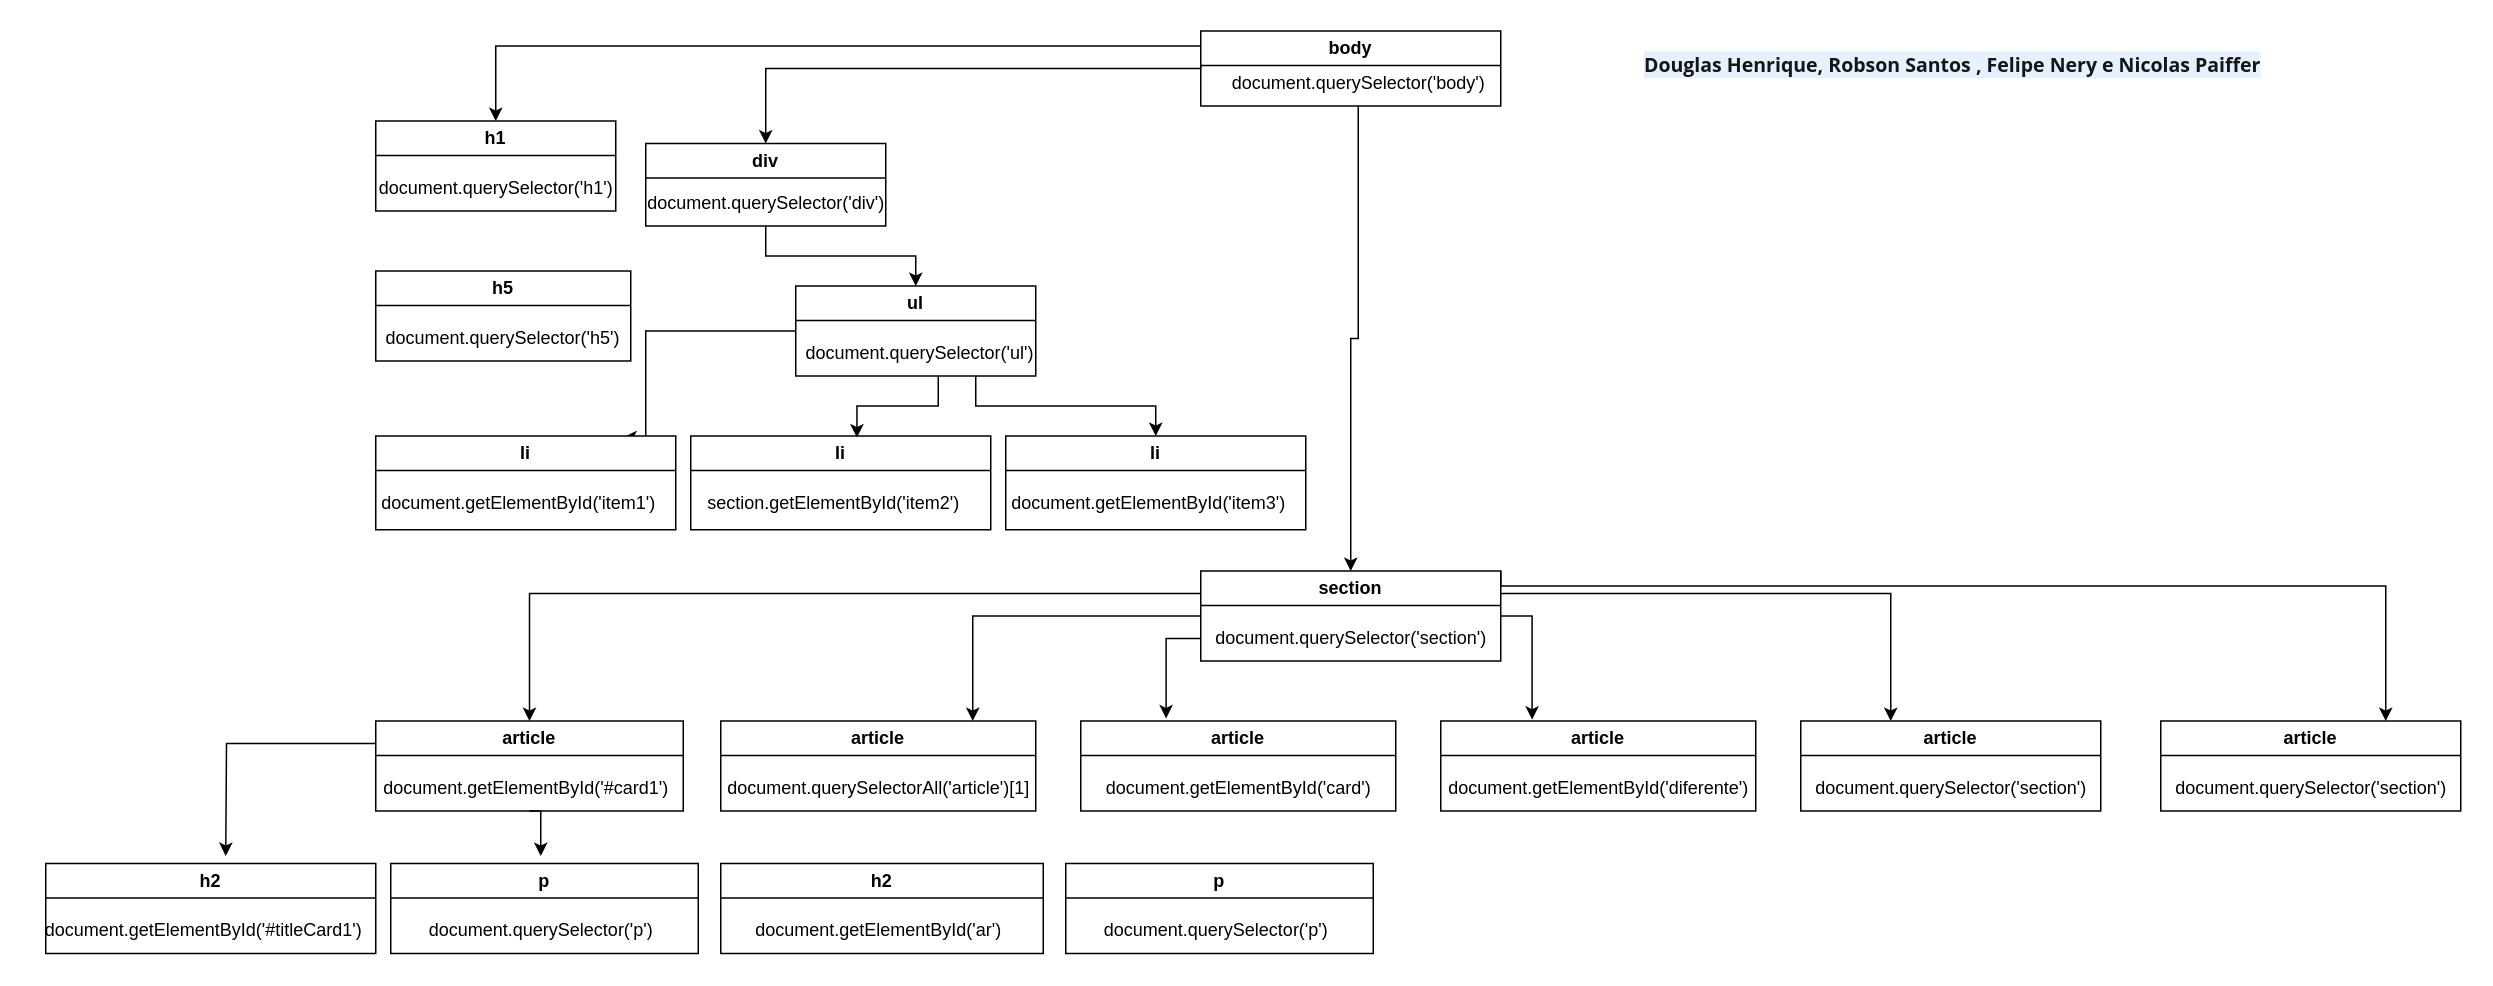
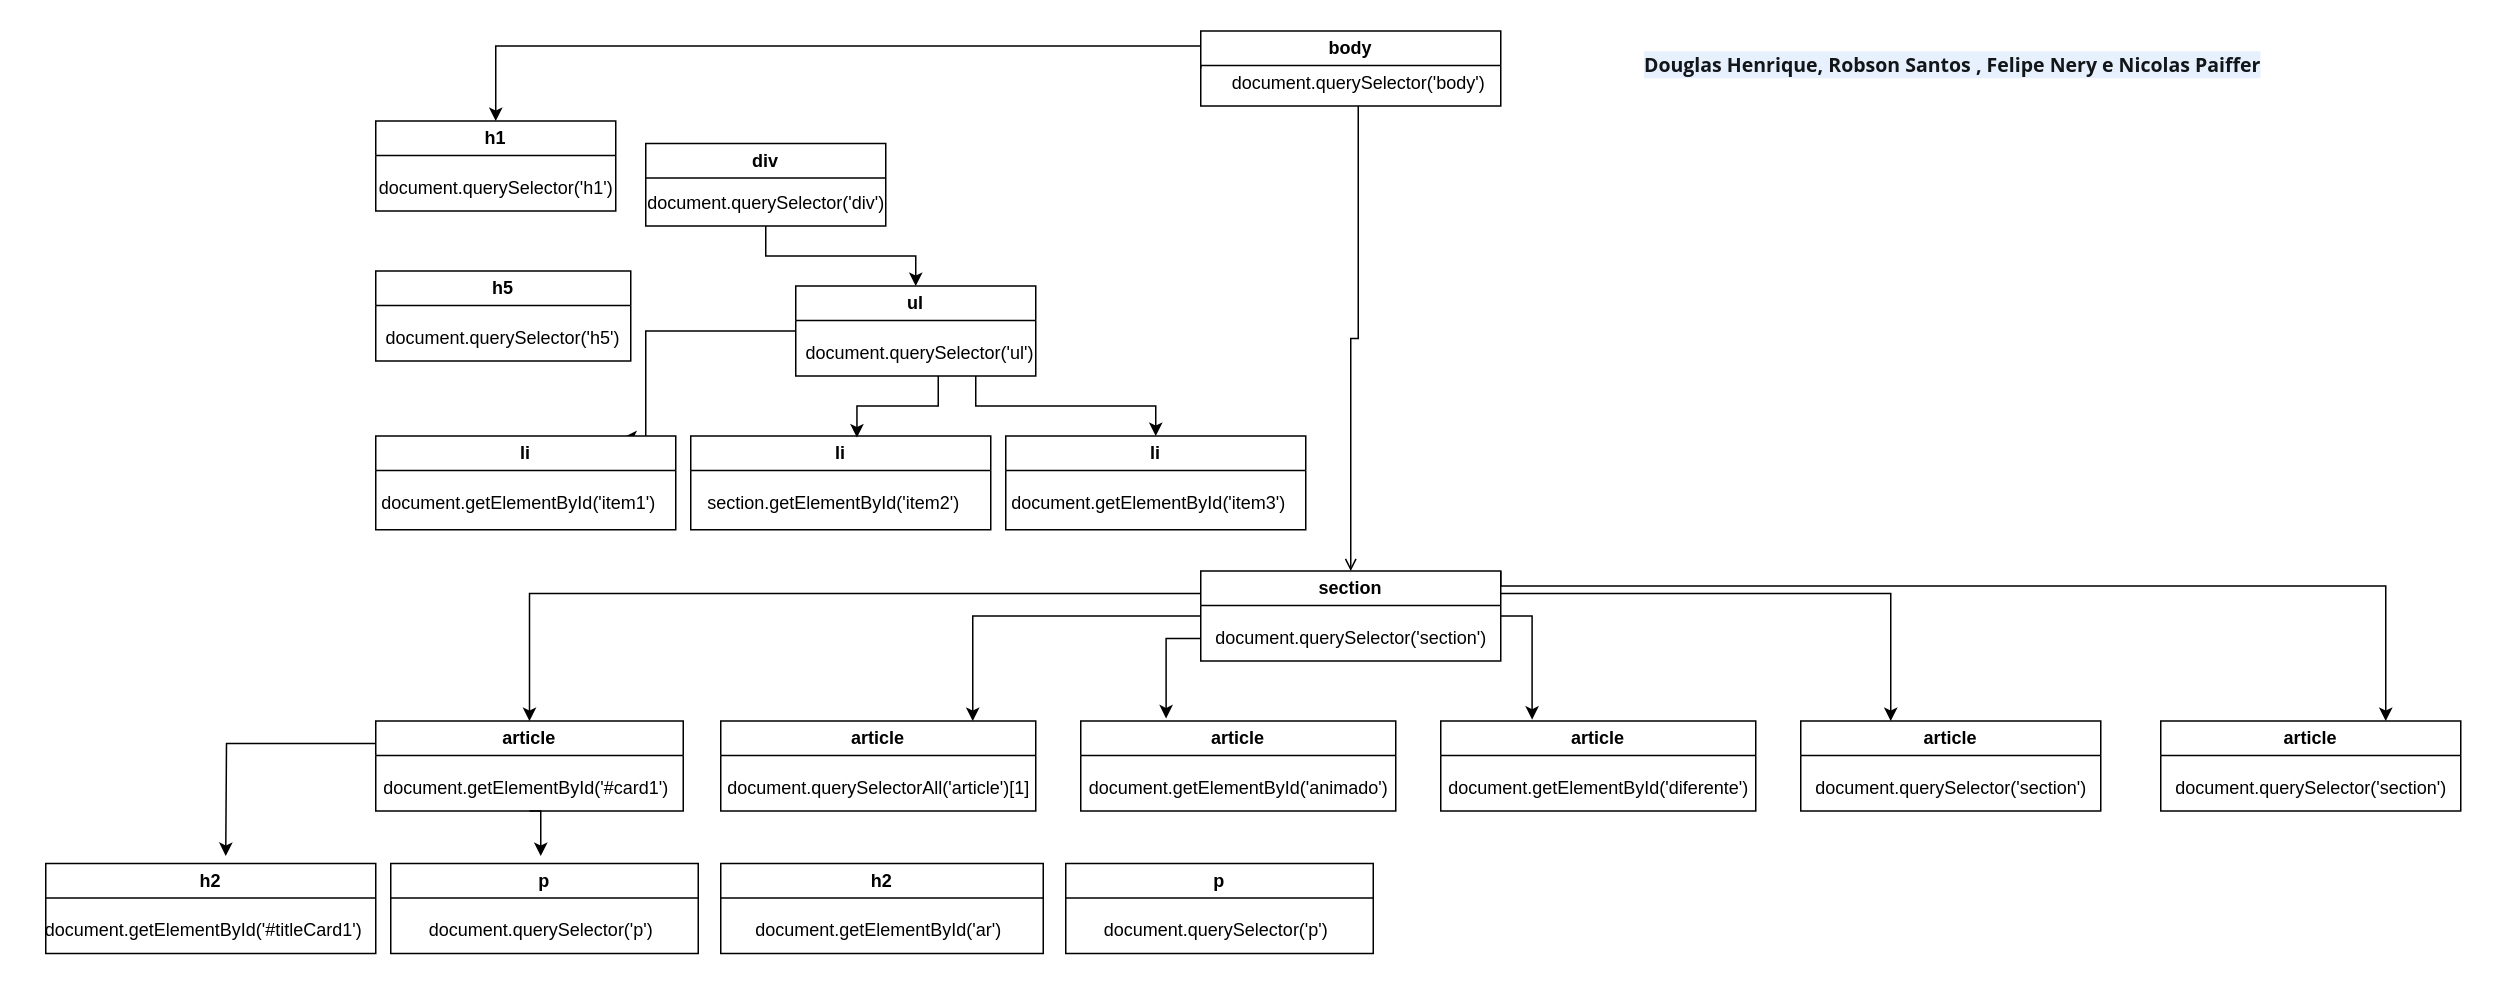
edge "body" -> "div": removed
edge "document.querySelector('body')" -> "section": arrowhead classic -> open
node "document.getElementById('card')": label "document.getElementById('card')" -> "document.getElementById('animado')"
